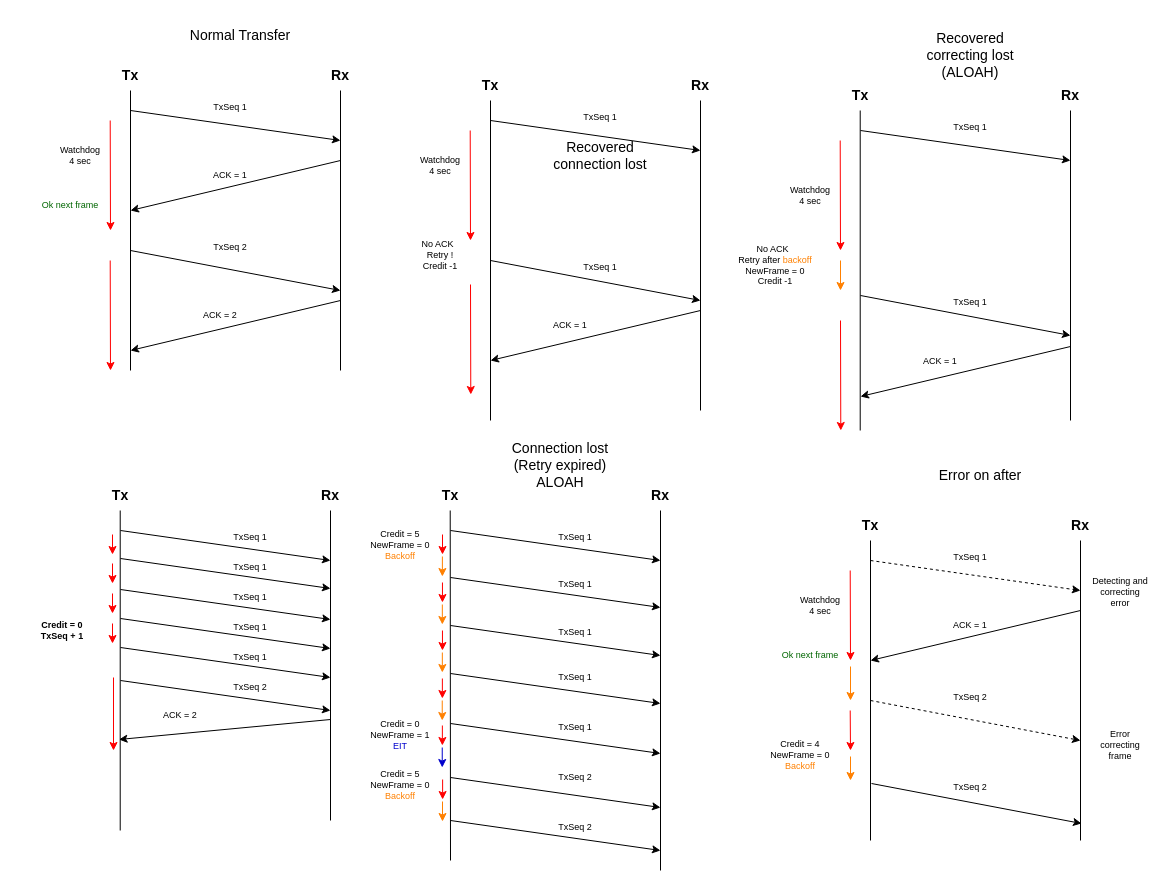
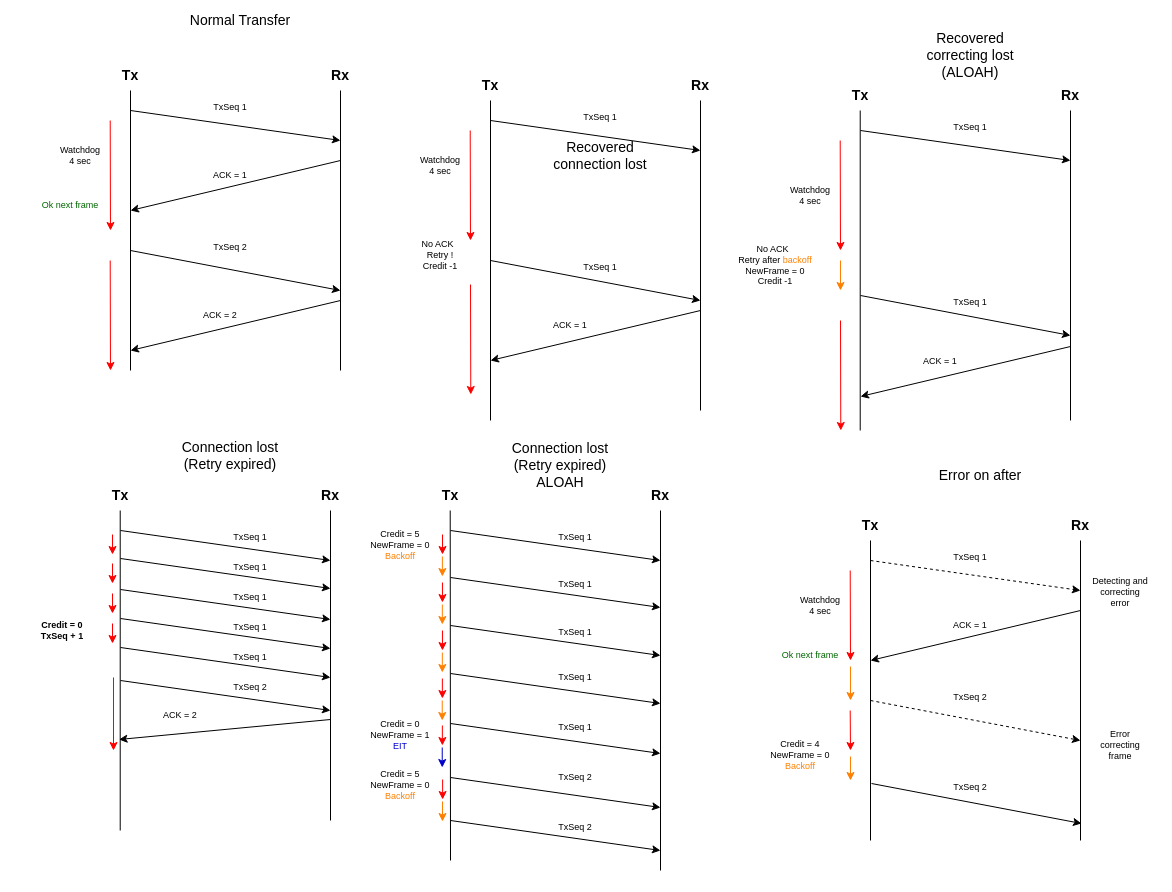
node "Normal Transfer": moved (241, 36) -> (241, 21)
node "Connection lost (Retry expired)": added
